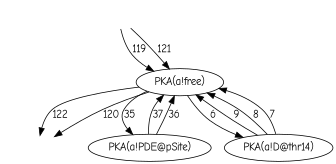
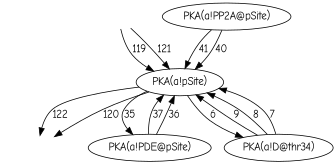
node "PKA(a!PP2A@pSite)": added
node "PKA(a!free)": label "PKA(a!free)" -> "PKA(a!pSite)"
node "PKA(a!D@thr14)": label "PKA(a!D@thr14)" -> "PKA(a!D@thr34)"
